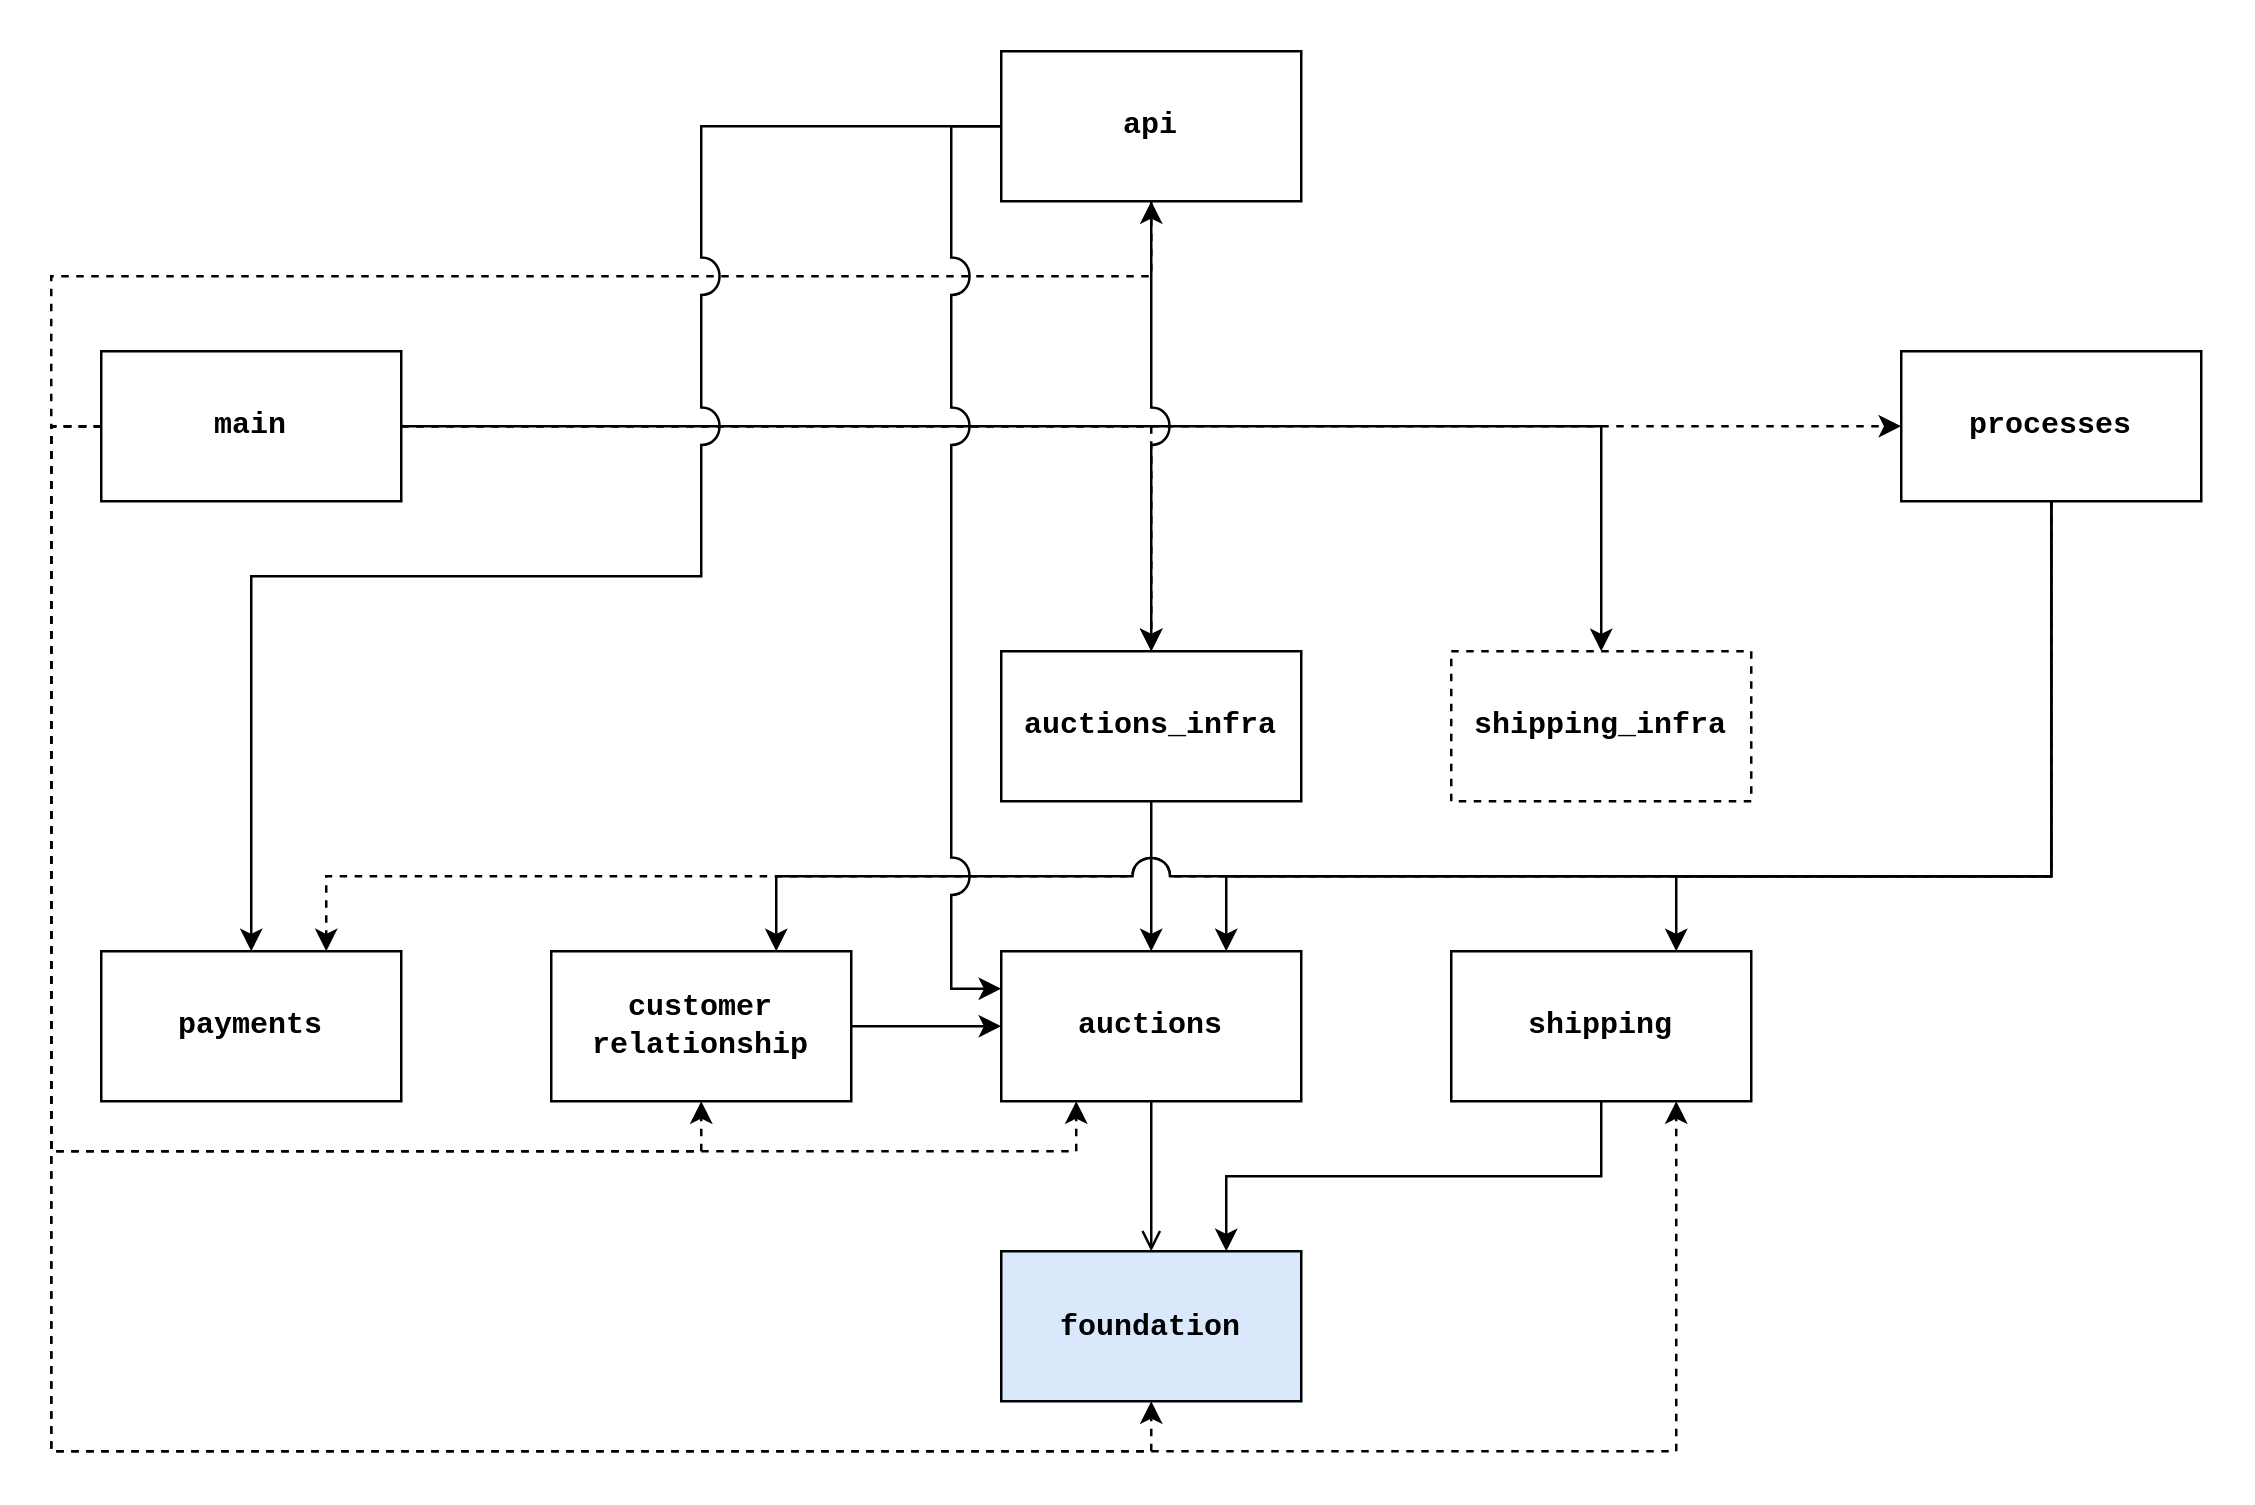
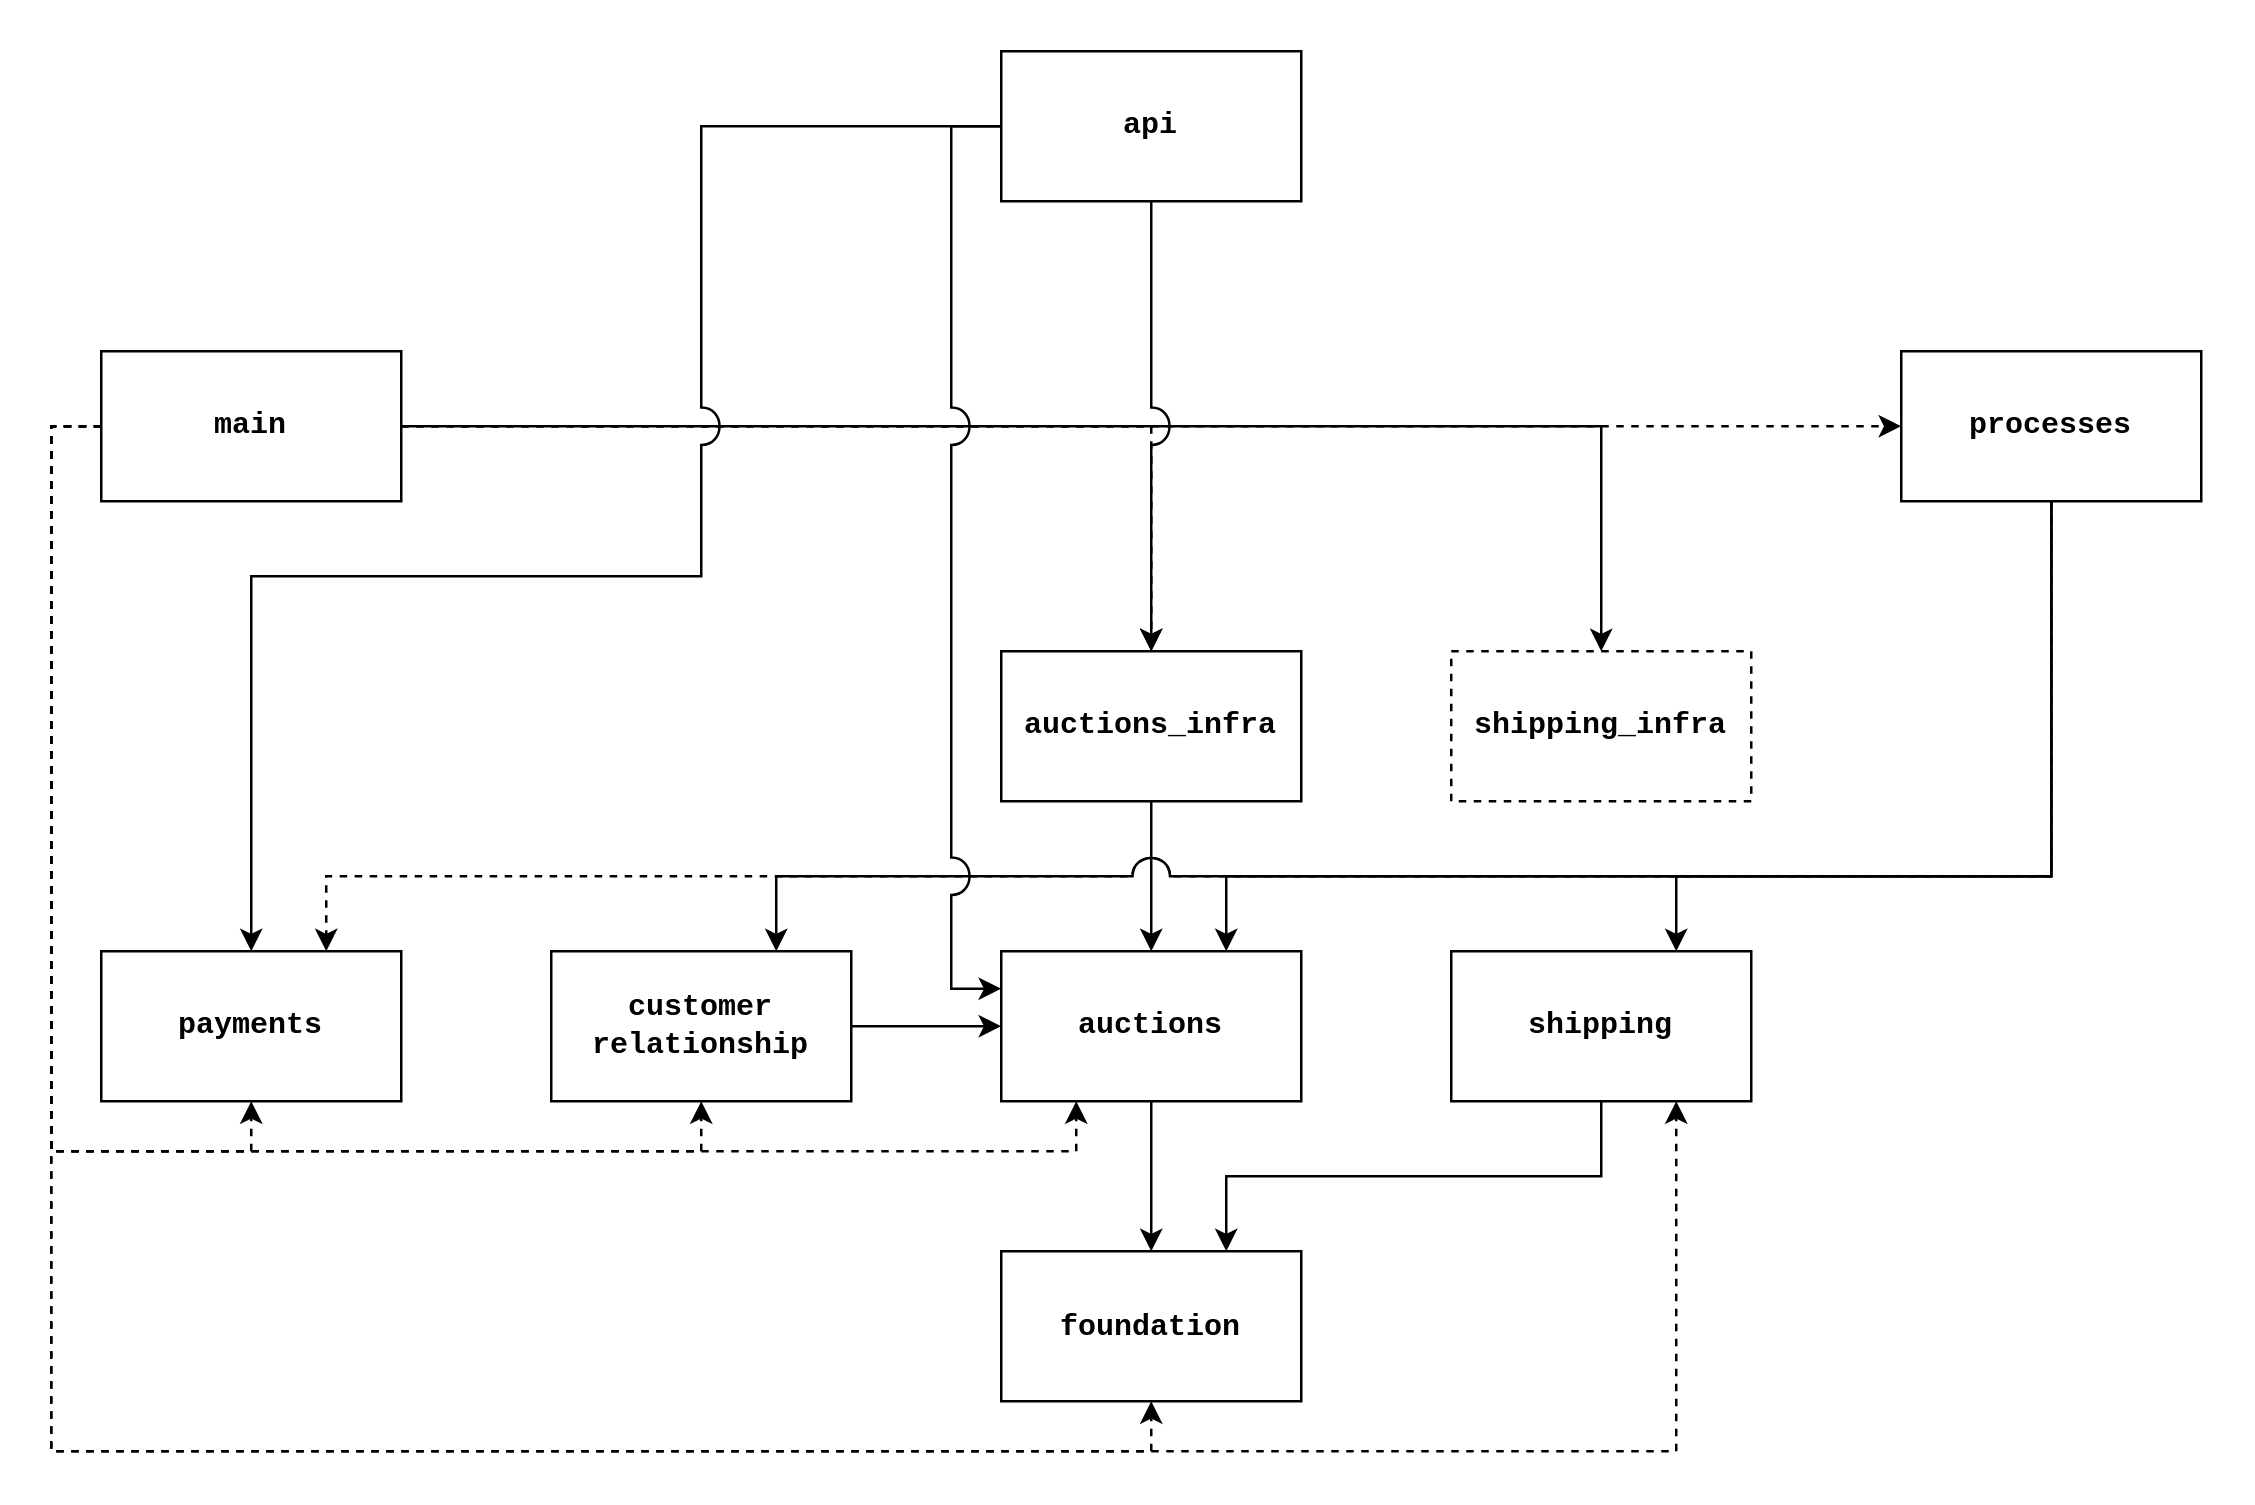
edge "main" -> "api": now "main" -> "payments"
edge "auctions" -> "foundation": arrowhead open -> classic
node "foundation": fillcolor #dae8fc -> #ffffff
